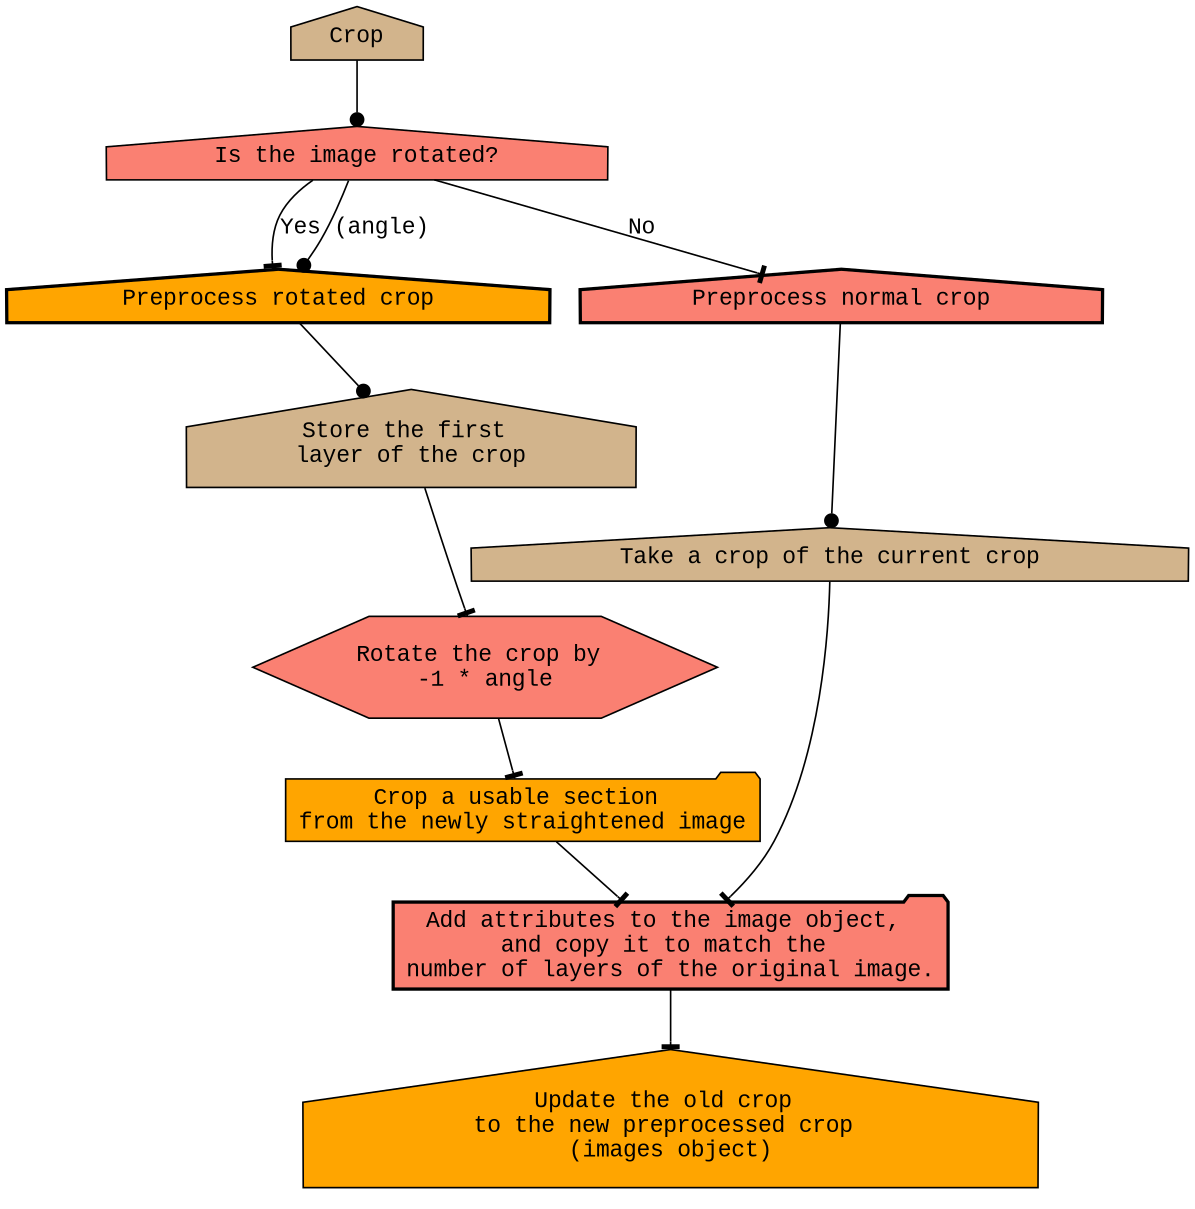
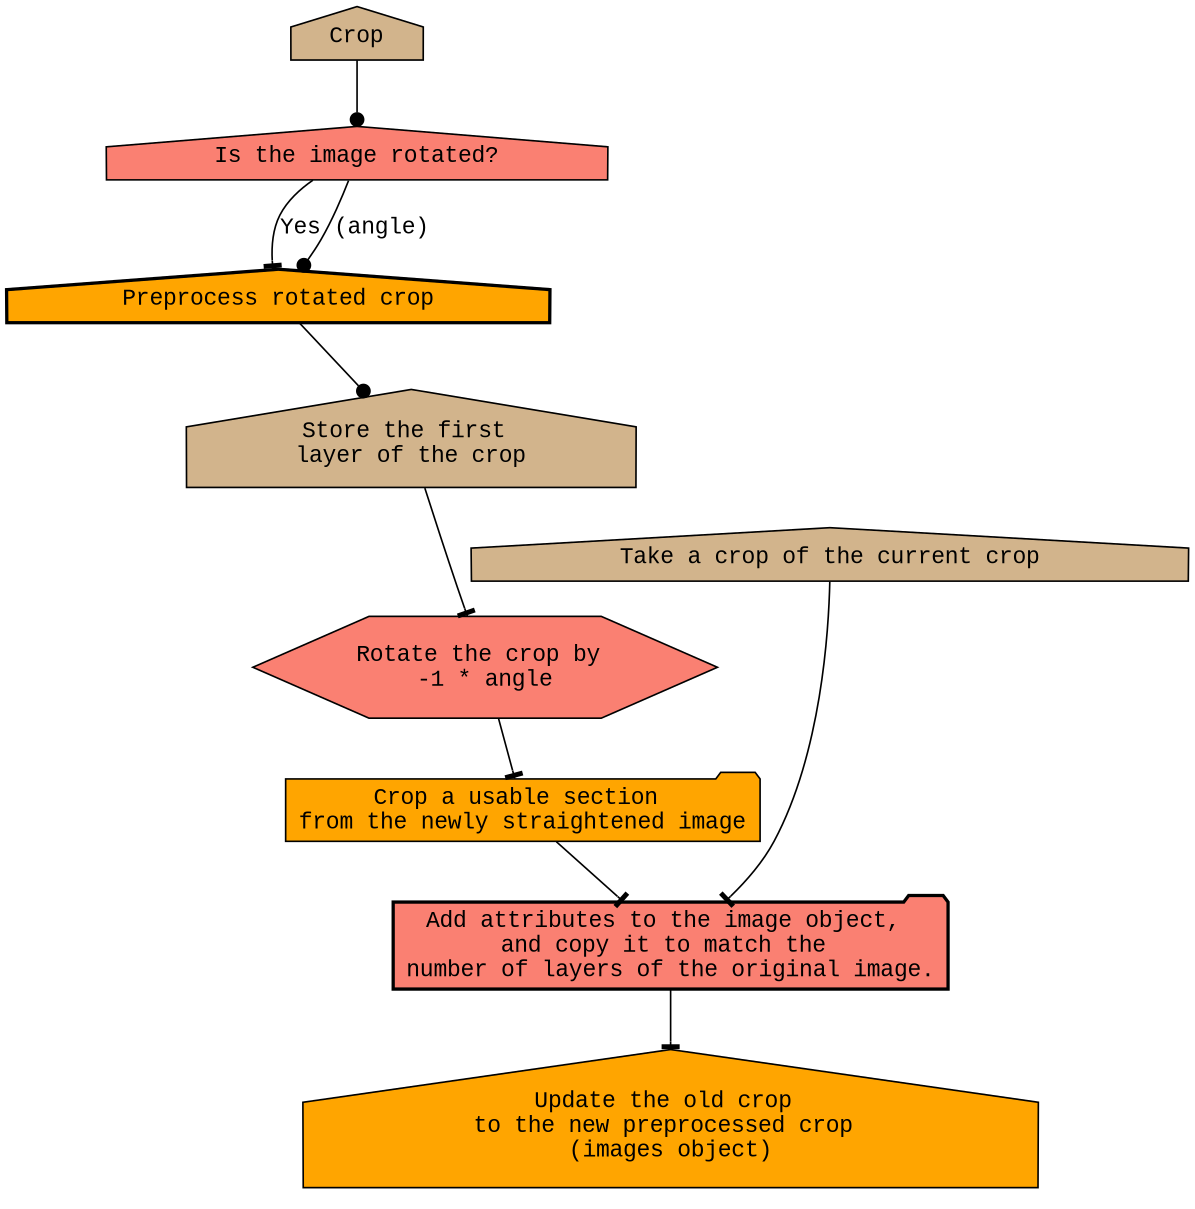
node "Preprocess normal crop": removed
